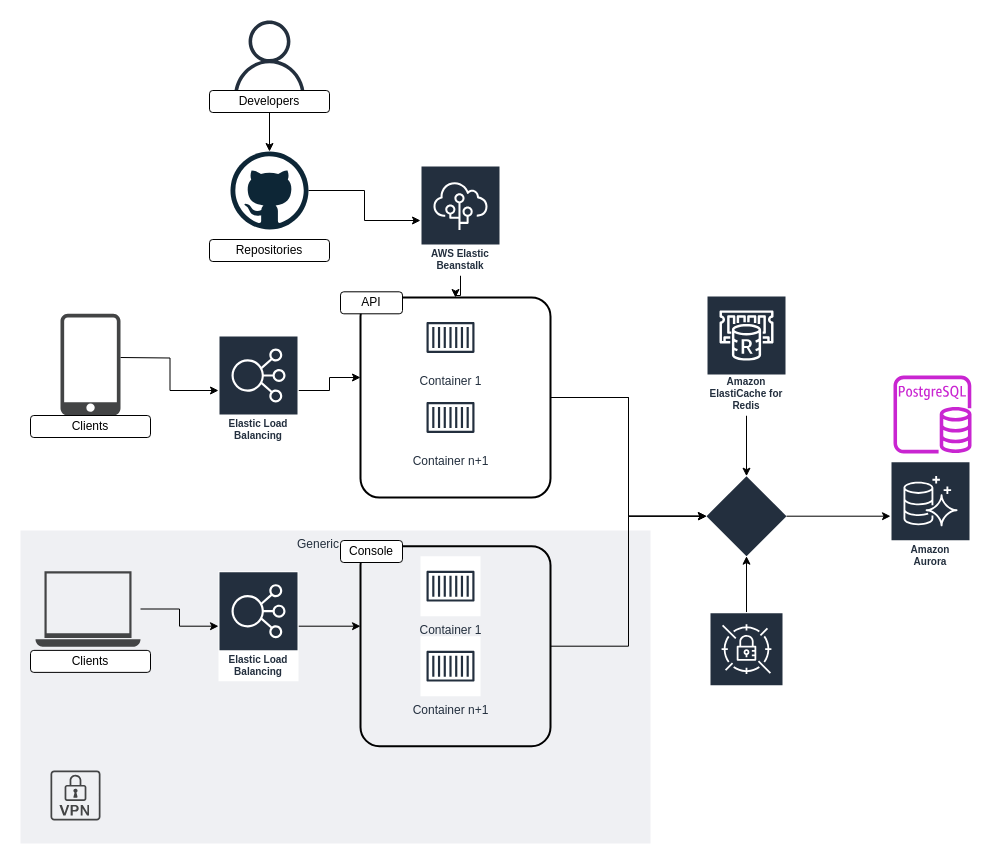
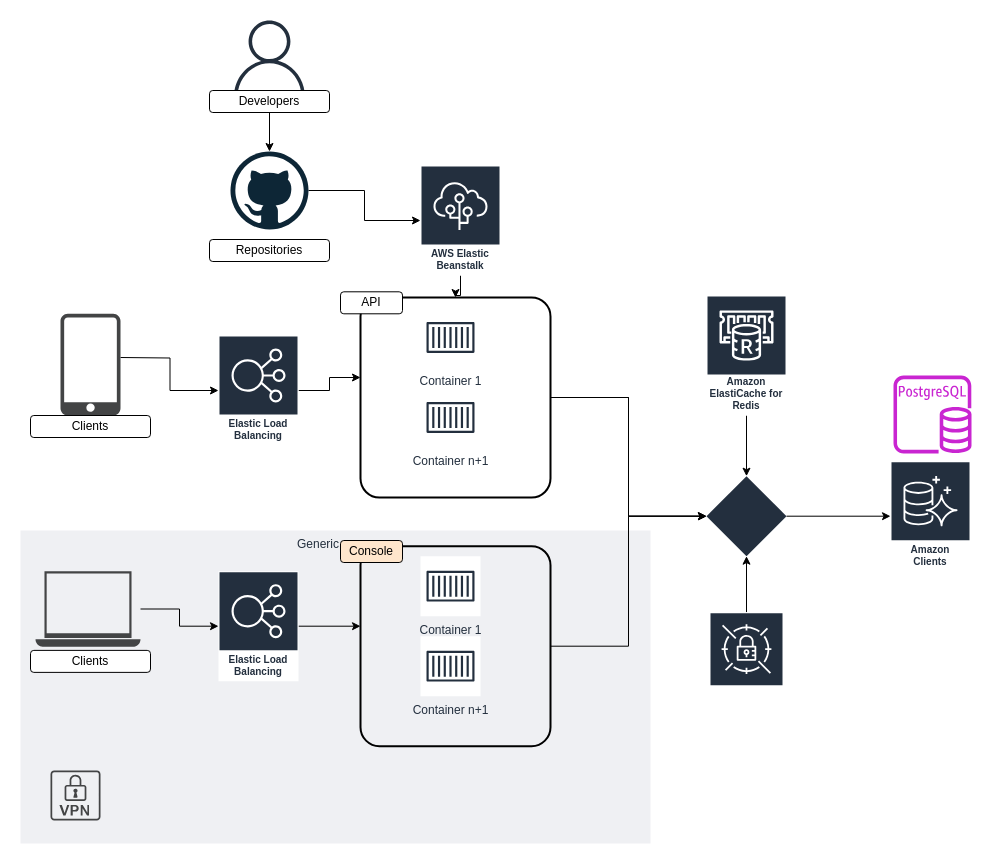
node "Console": fillcolor #ffffff -> #ffe6cc
node "Amazon Aurora": label "Amazon Aurora" -> "Amazon Clients"
